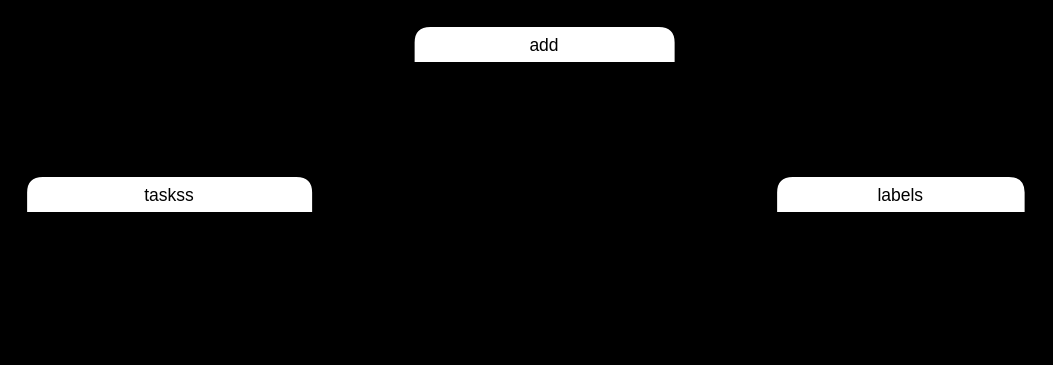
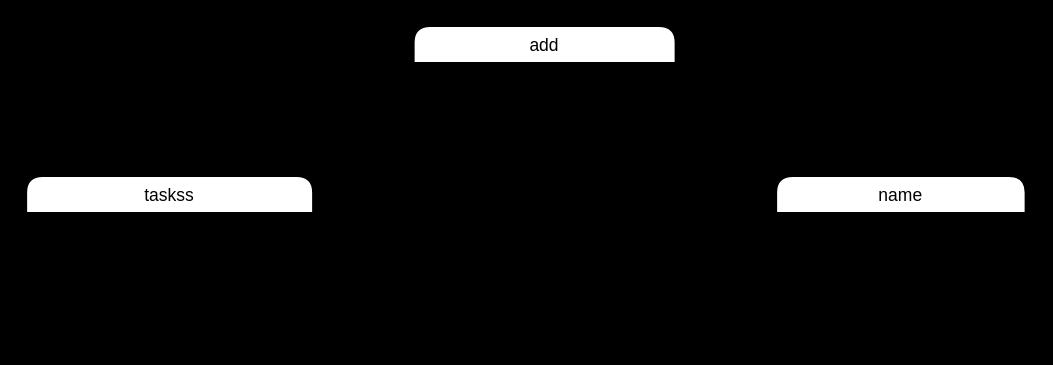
node "labels": label "labels" -> "name"
